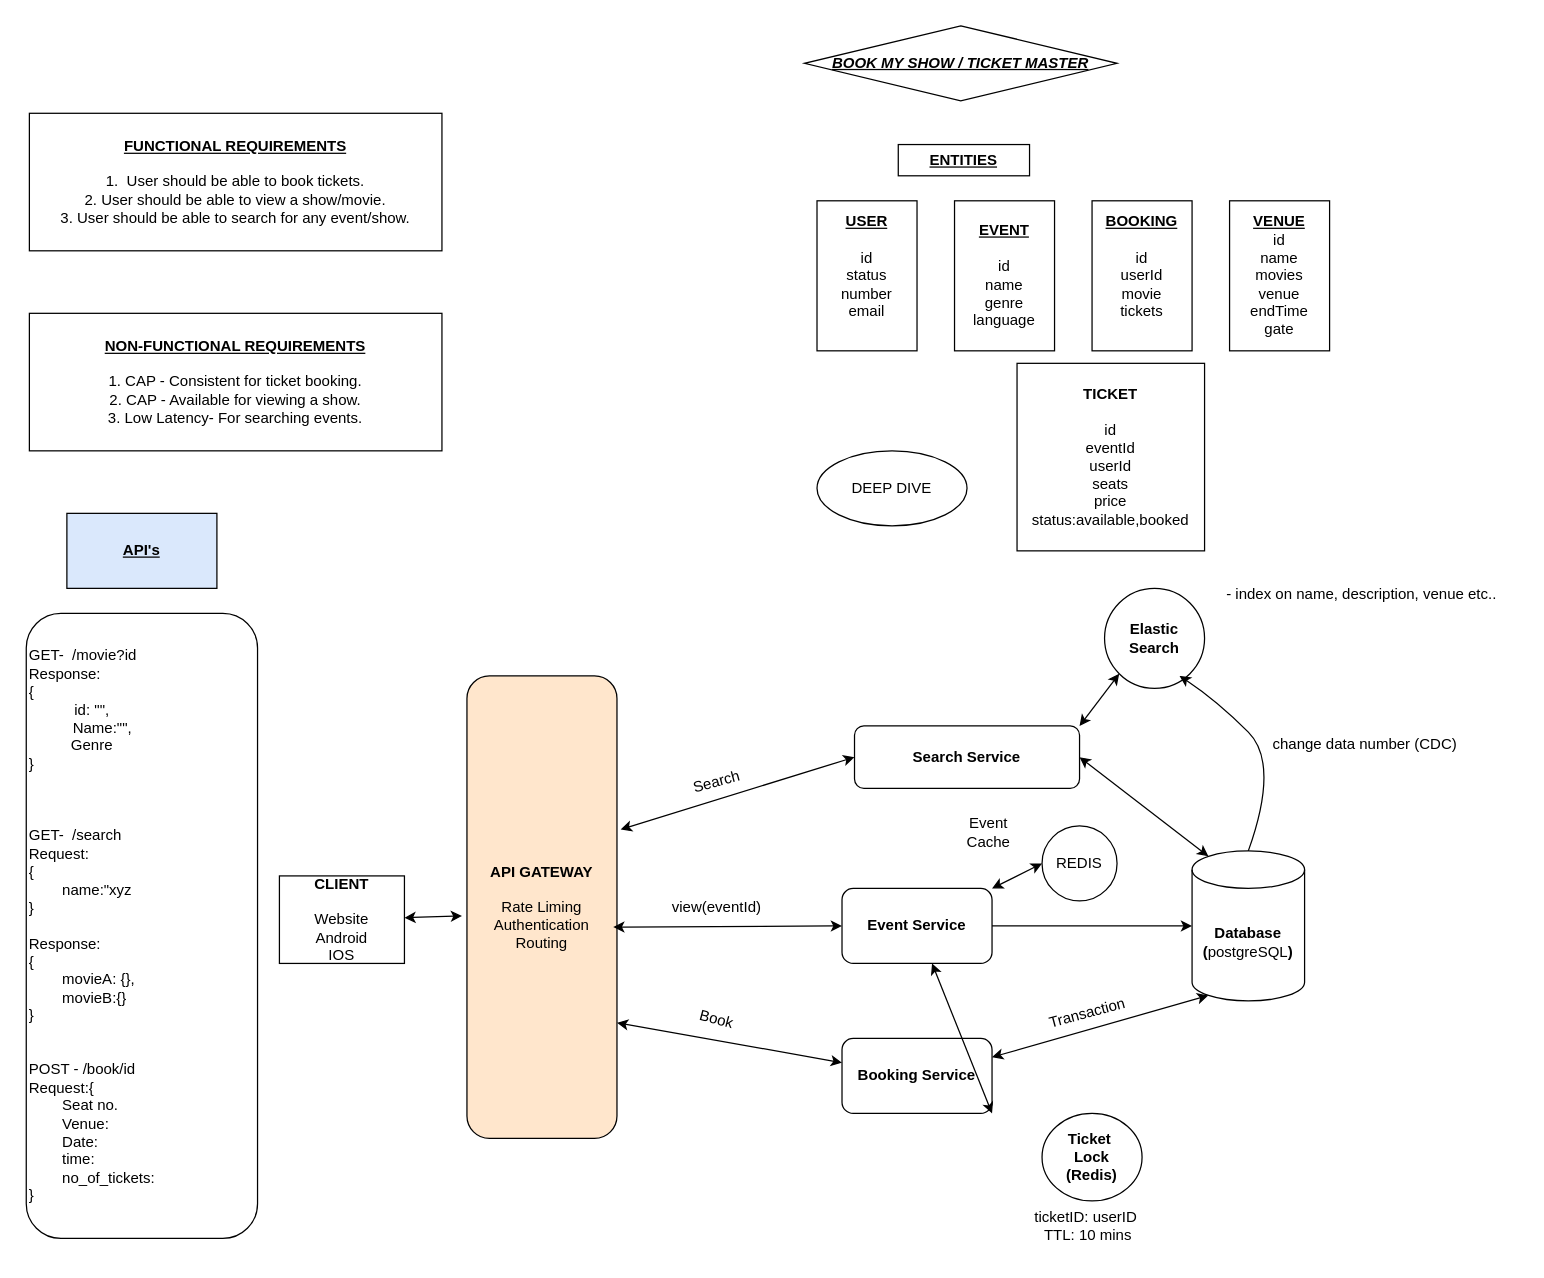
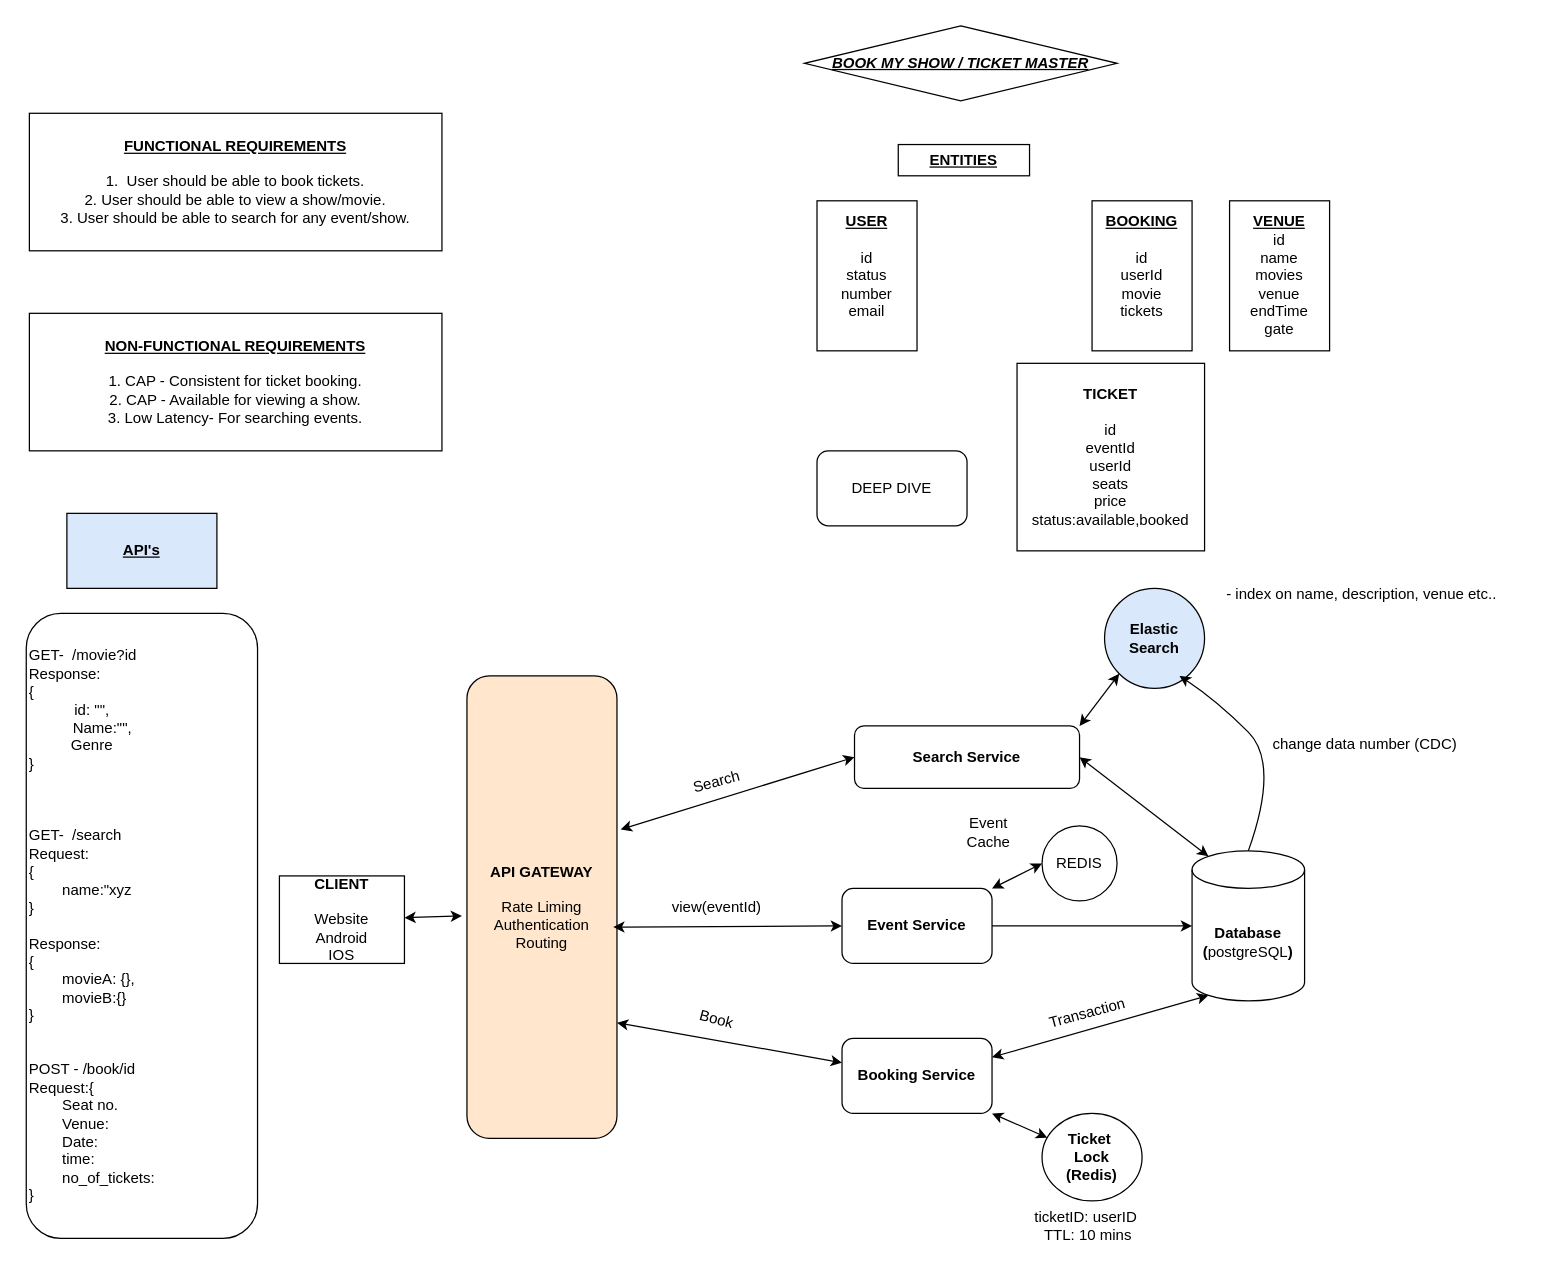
node "EVENT id name genre language": removed
node "DEEP DIVE": shape ellipse -> rounded rectangle
node "Elastic Search": fillcolor #ffffff -> #dae8fc
edge "Event Service" -- "Booking Service": now "Ticket Lock (Redis)" -- "Booking Service"
